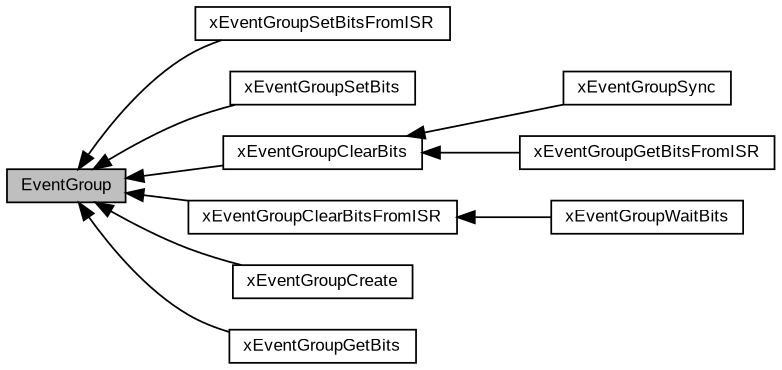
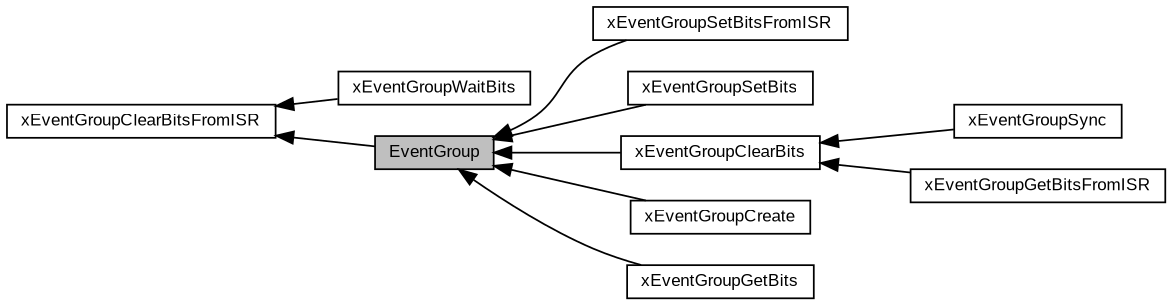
edge "xEventGroupClearBitsFromISR" -> "EventGroup": reversed
